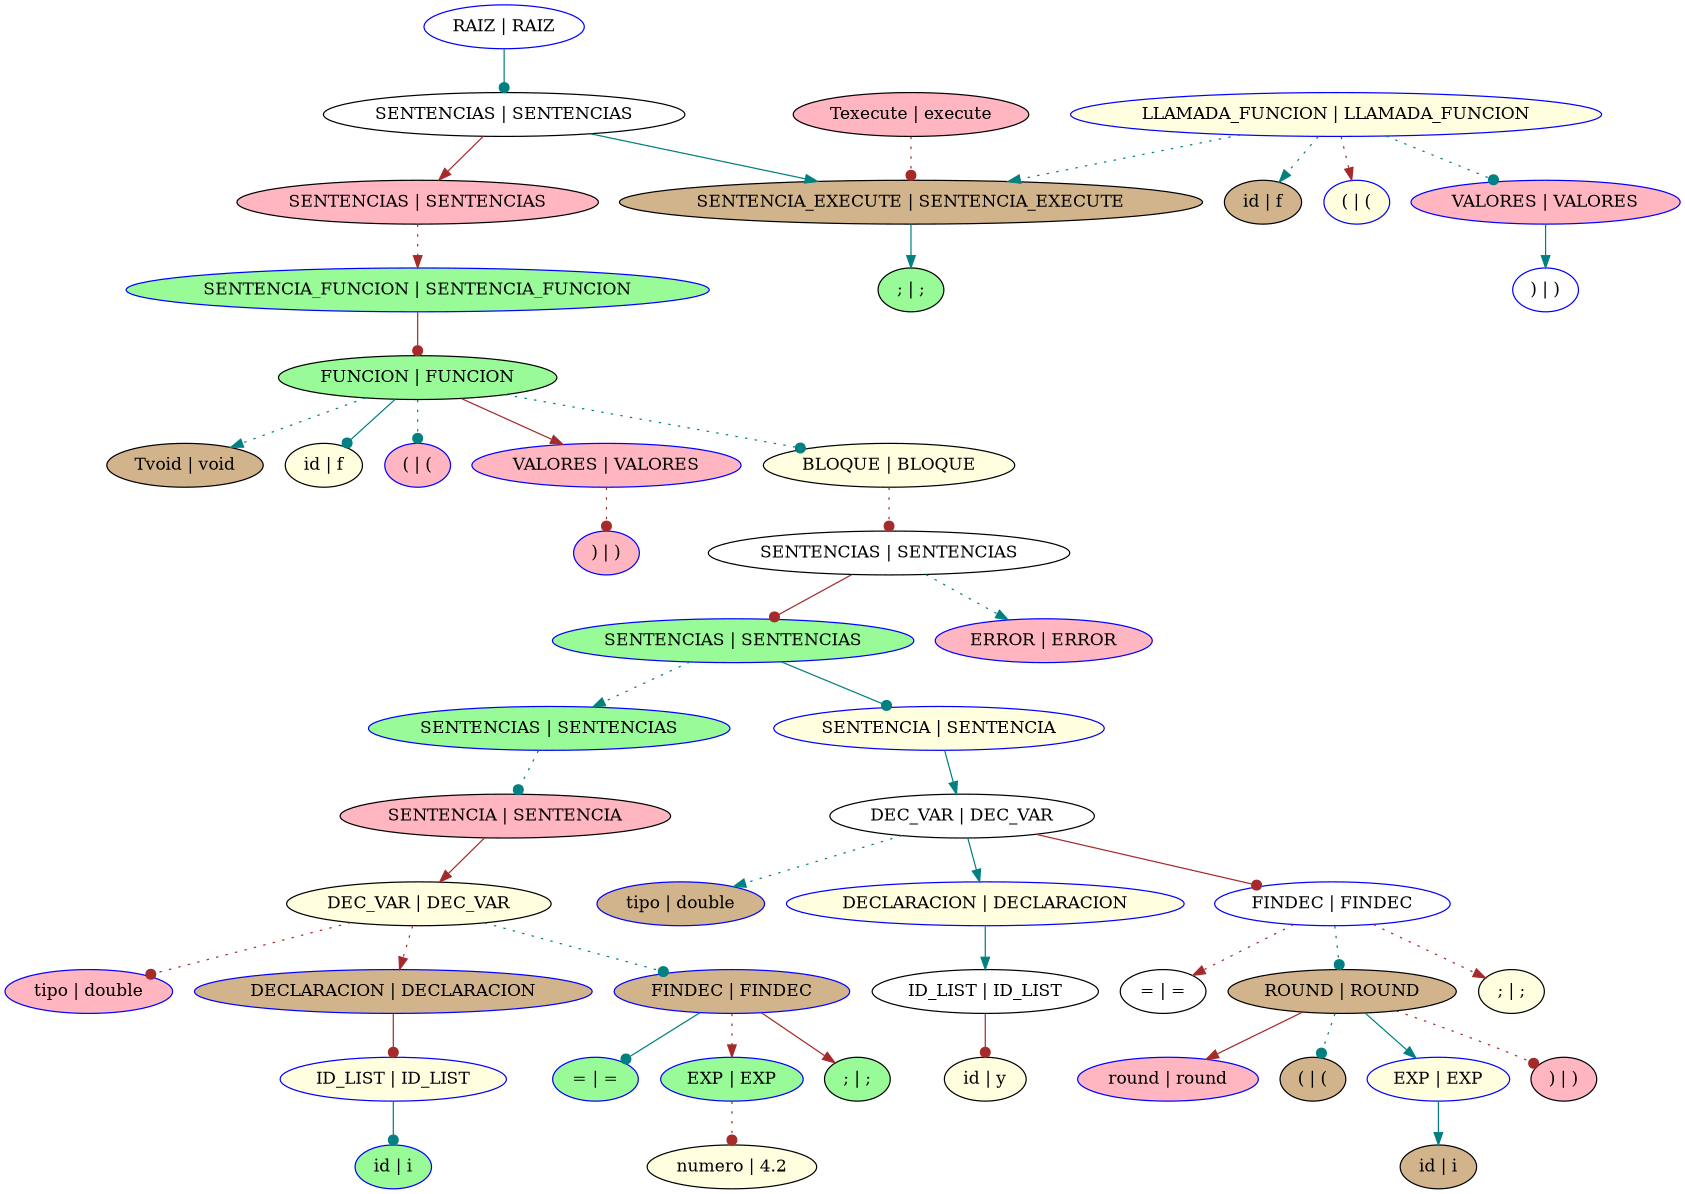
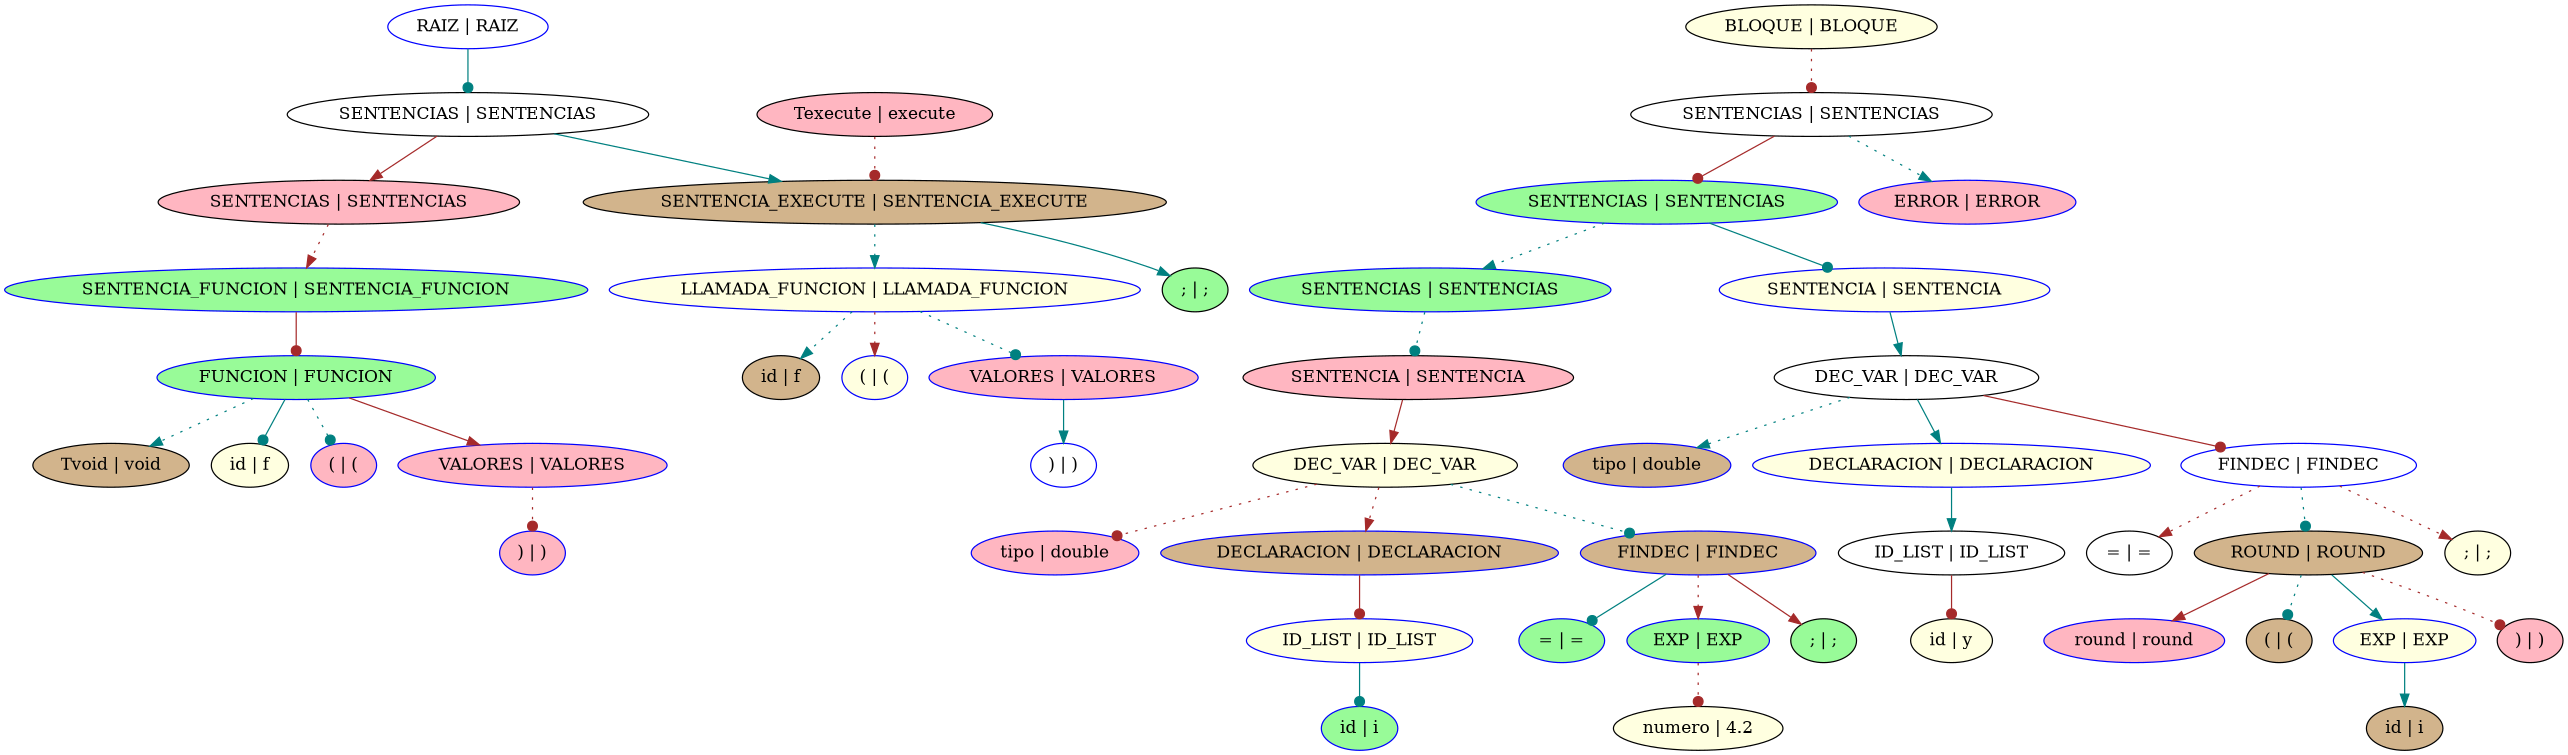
edge "LLAMADA_FUNCION | LLAMADA_FUNCION" -> "SENTENCIA_EXECUTE | SENTENCIA_EXECUTE": reversed
node "FUNCION | FUNCION": color black -> blue
edge "FUNCION | FUNCION" -> "BLOQUE | BLOQUE": removed
